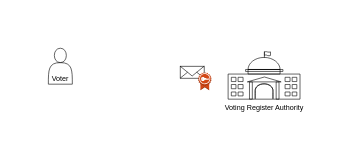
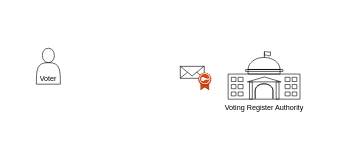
node "Voter": moved (60, 66) -> (48, 66)
